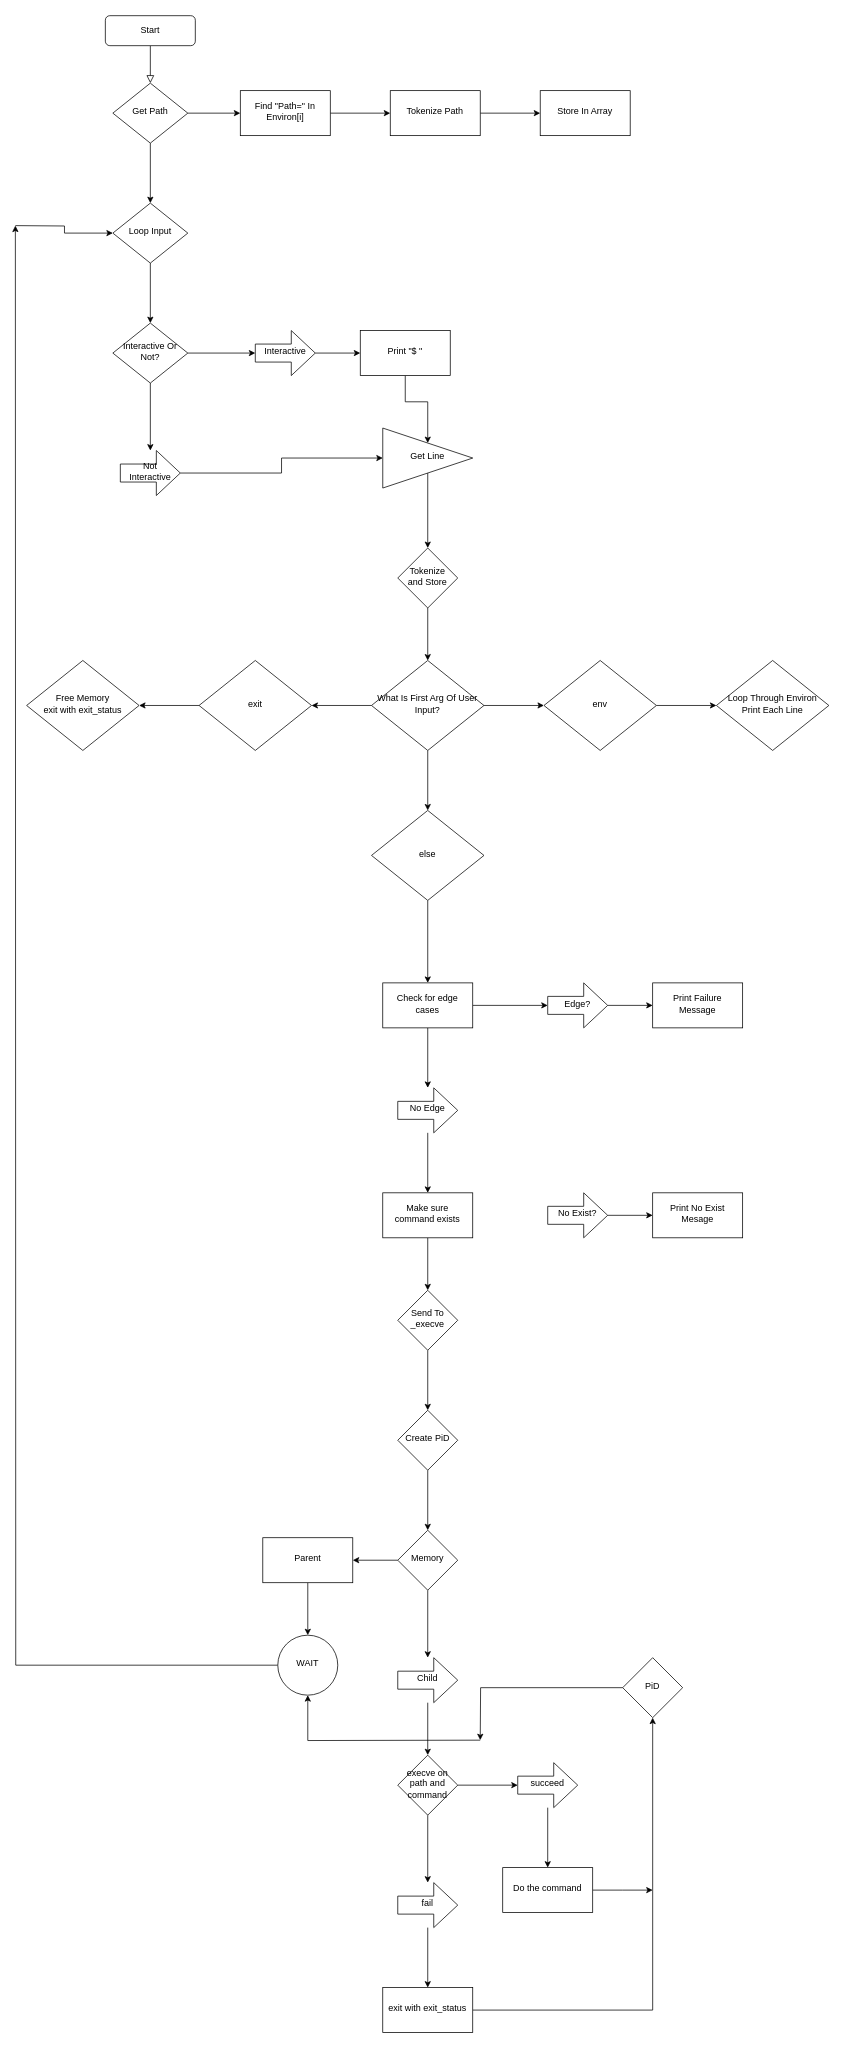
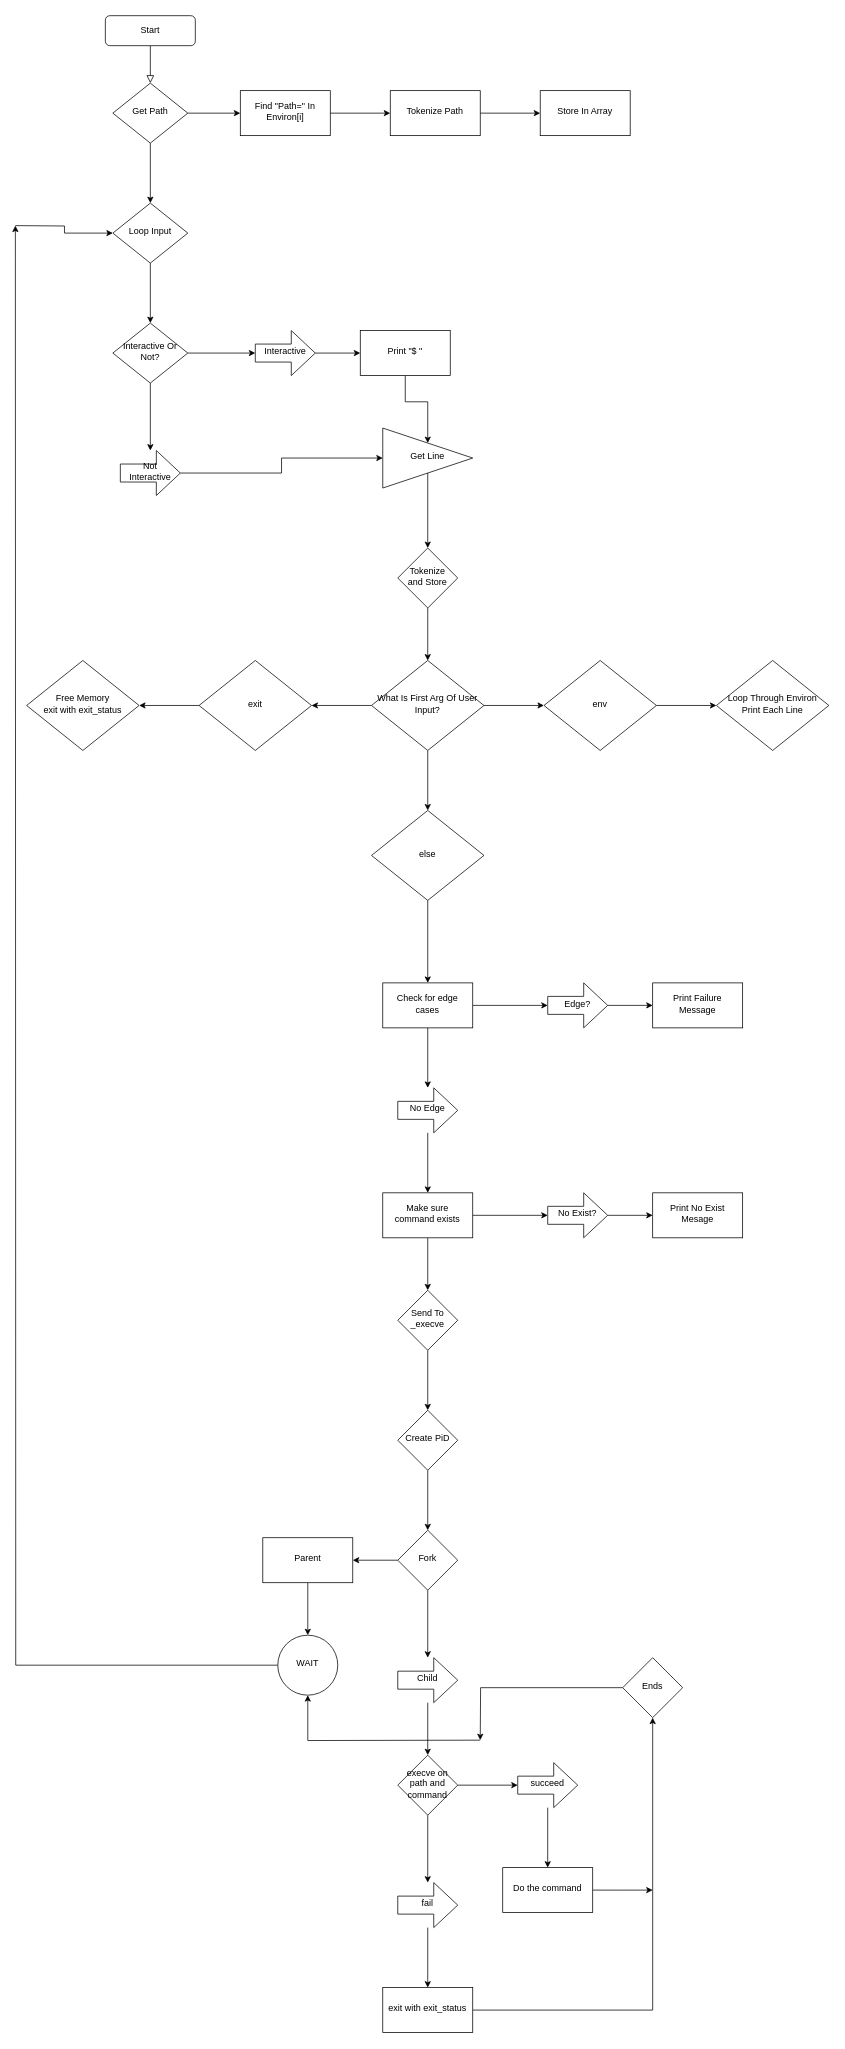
edge "Make sure command exists" -> "No Exist?": added
node "Memory": label "Memory" -> "Fork"
node "PiD": label "PiD" -> "Ends"
